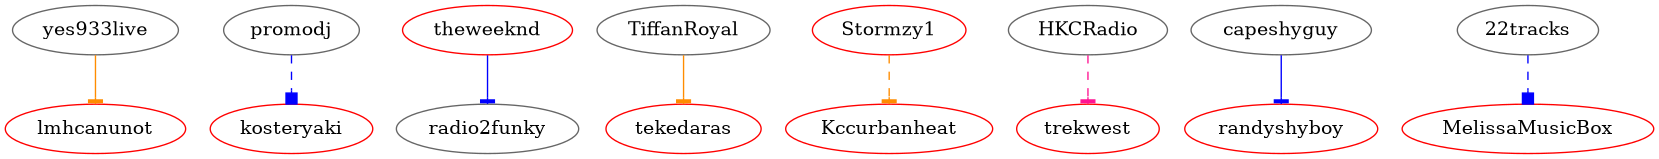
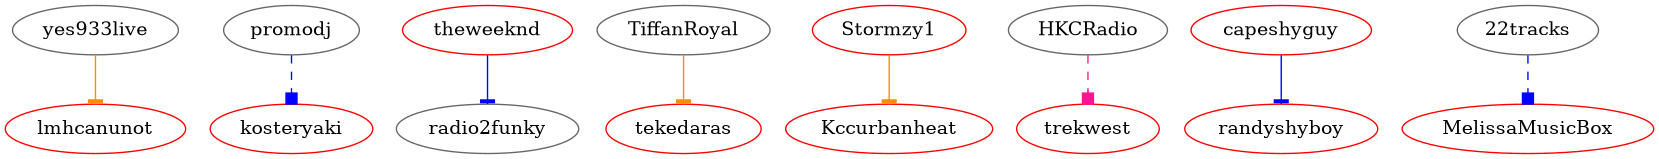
node "capeshyguy": color gray40 -> red
edge "Stormzy1" -> "Kccurbanheat": style dashed -> solid
edge "HKCRadio" -> "trekwest": arrowhead tee -> box
